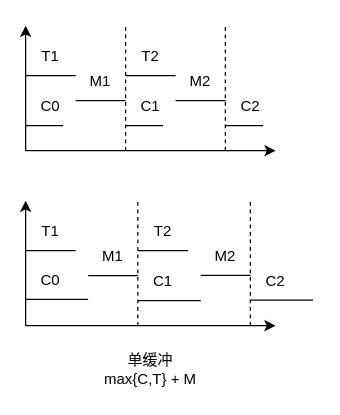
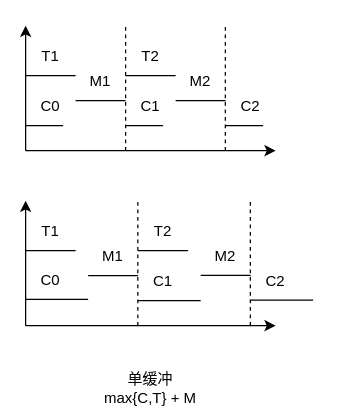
node "单缓冲 max{C,T} + M": moved (151, 369) -> (151, 388)
